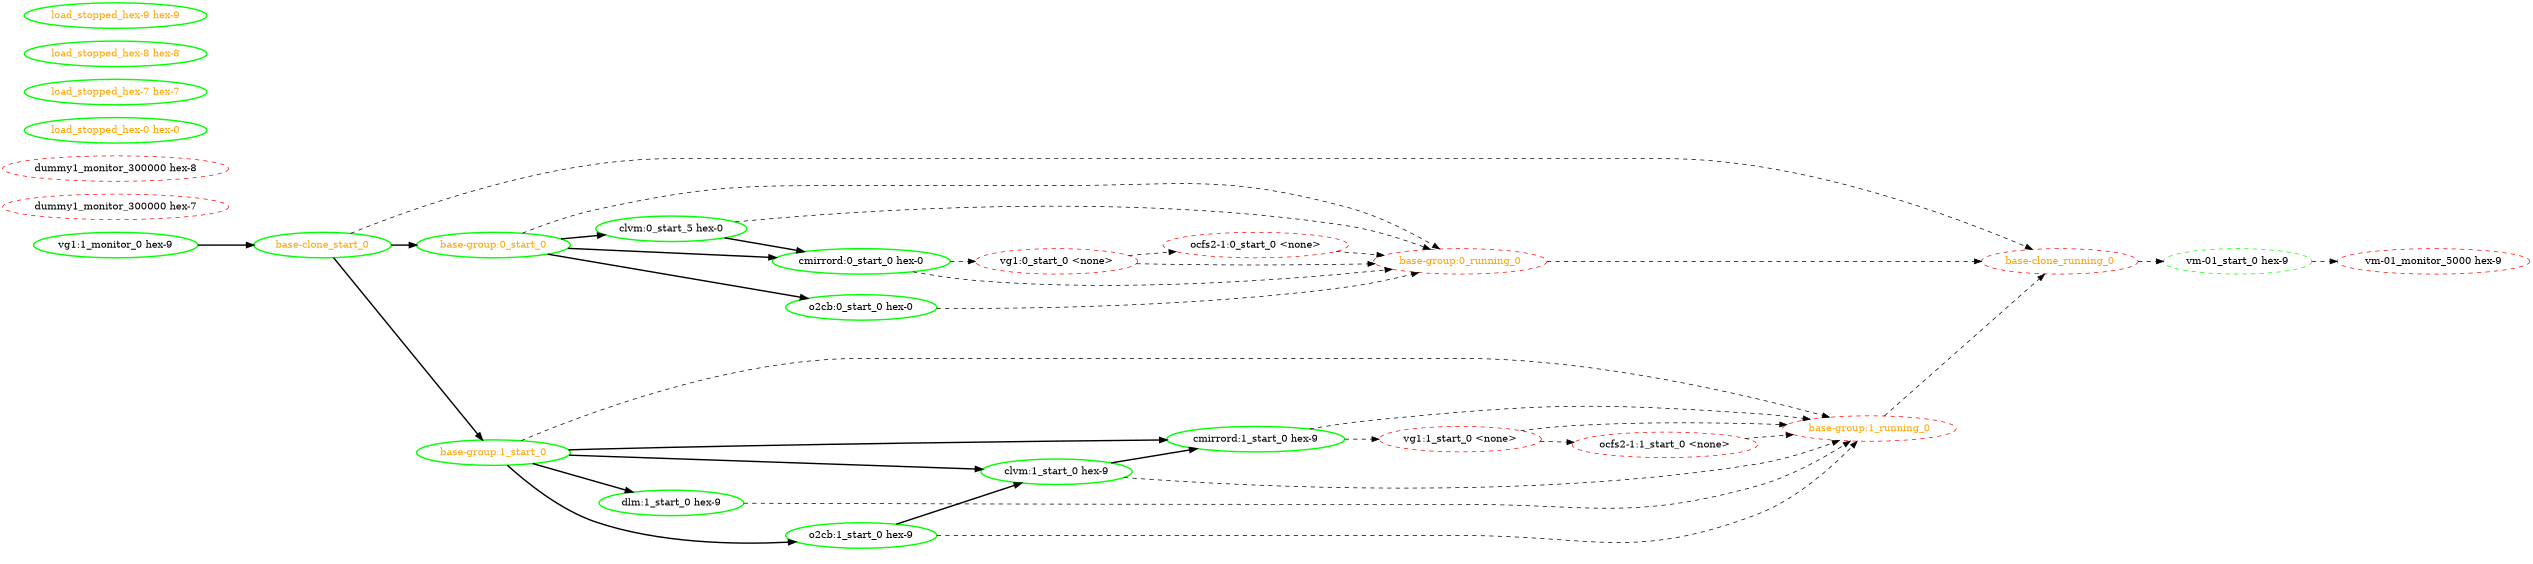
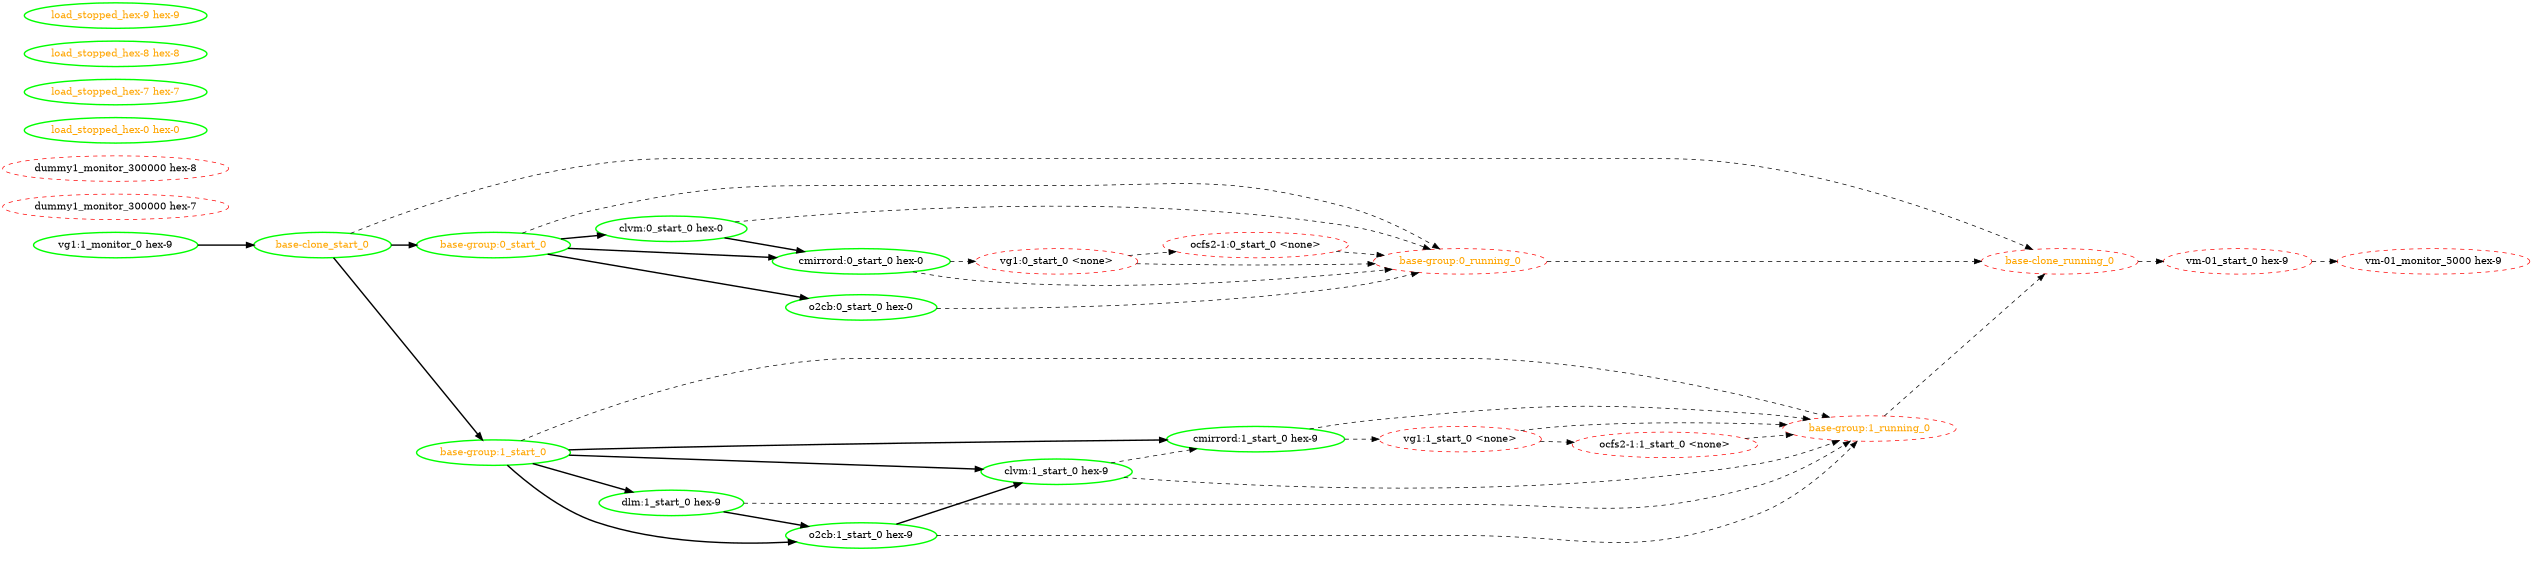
node "clvm:0_start_5 hex-0": label "clvm:0_start_5 hex-0" -> "clvm:0_start_0 hex-0"
node "vm-01_start_0 hex-9": color green -> red
edge "clvm:1_start_0 hex-9" -> "cmirrord:1_start_0 hex-9": style bold -> dashed
edge "dlm:1_start_0 hex-9" -> "o2cb:1_start_0 hex-9": added
